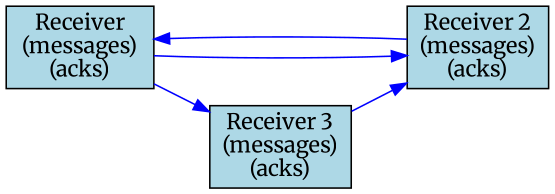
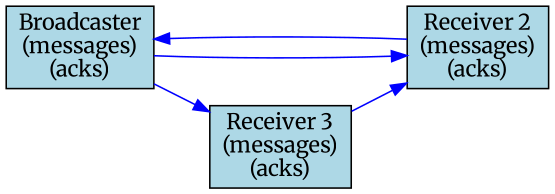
node "Receiver (messages) (acks)": label "Receiver (messages) (acks)" -> "Broadcaster (messages) (acks)"
